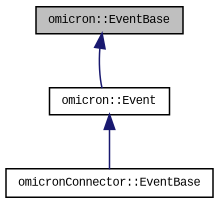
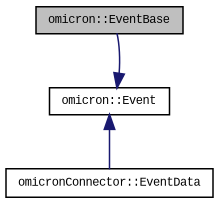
edge "omicron::Event" -> "omicron::EventBase": reversed
node "omicronConnector::EventBase": label "omicronConnector::EventBase" -> "omicronConnector::EventData"
